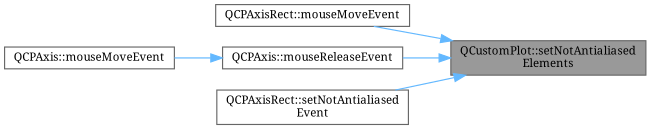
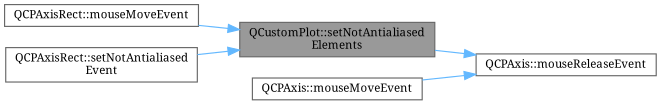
edge "QCPAxis::mouseReleaseEvent" -> "QCustomPlot::setNotAntialiased Elements": reversed
